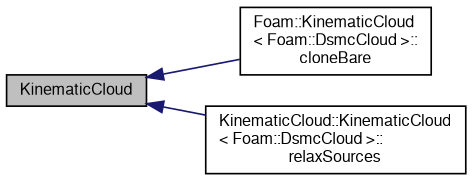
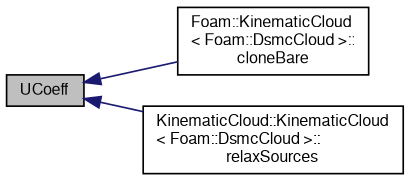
node "KinematicCloud": label "KinematicCloud" -> "UCoeff"
